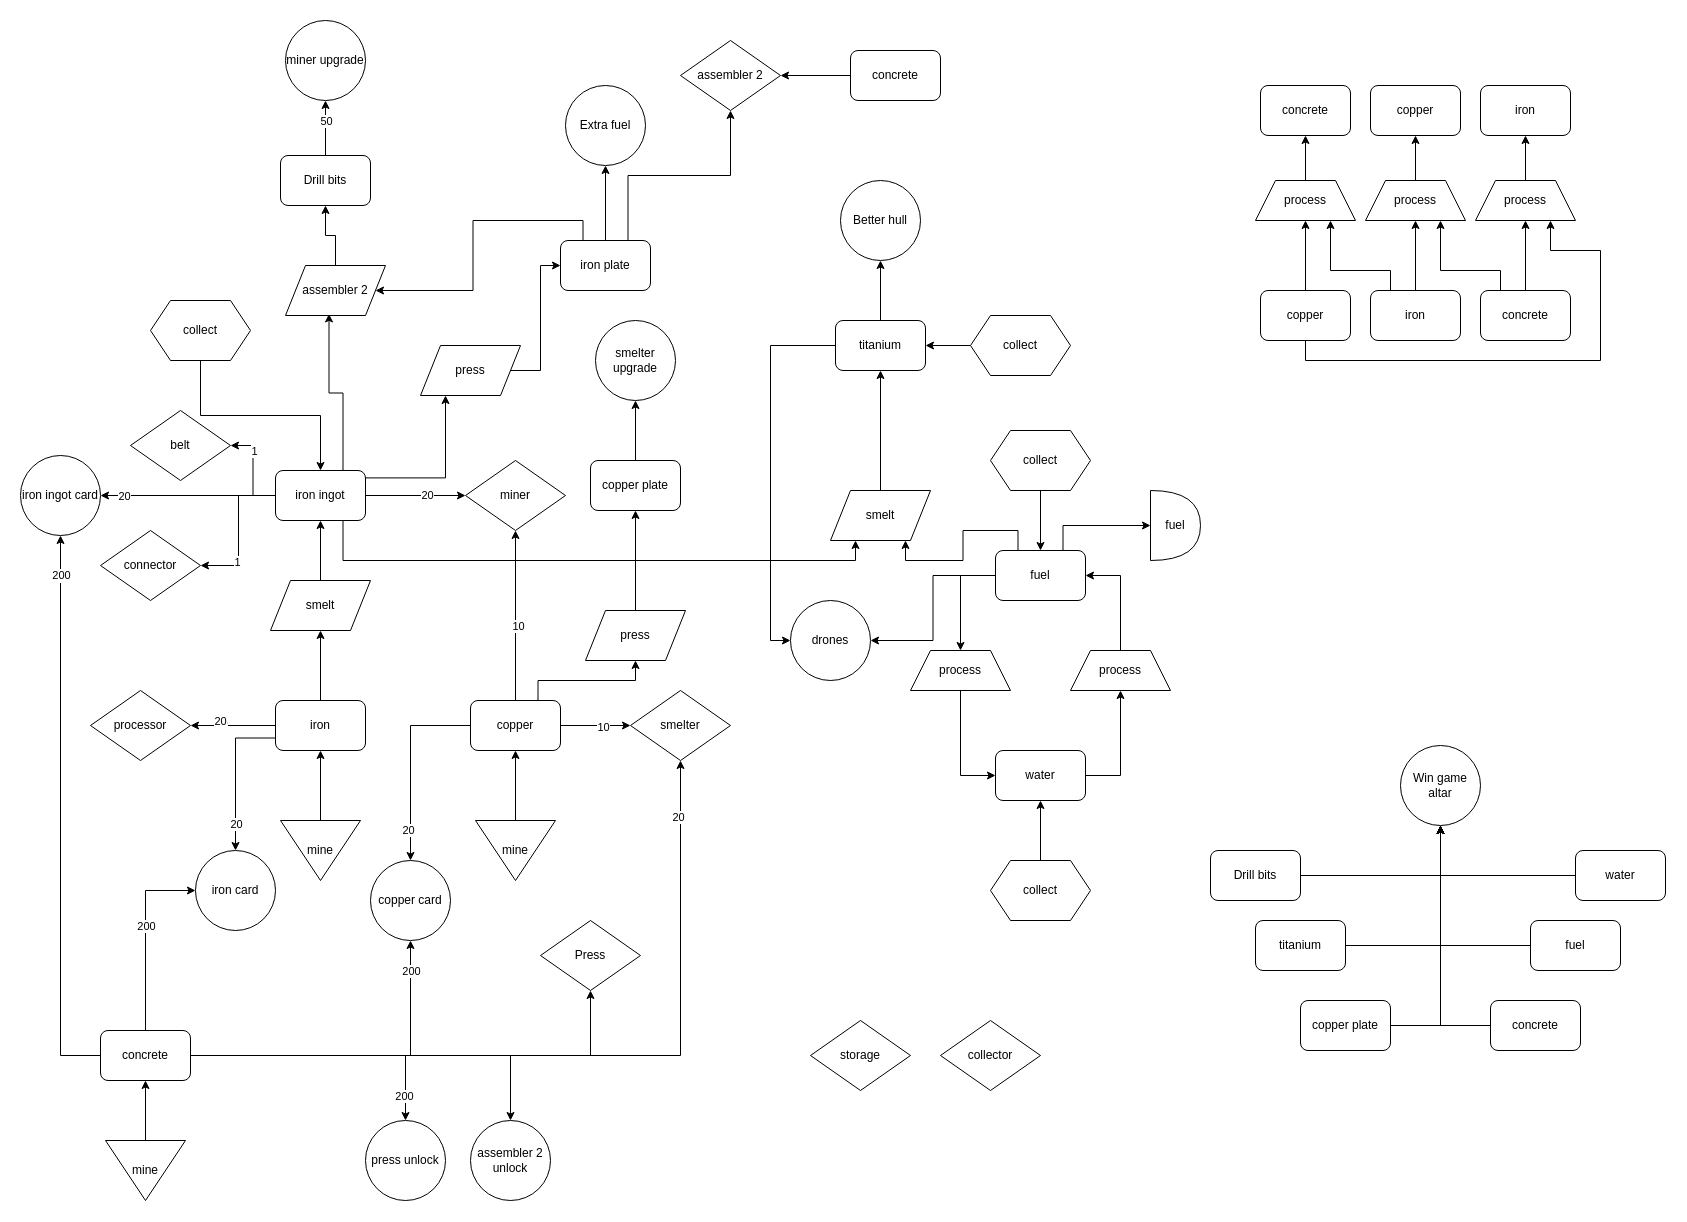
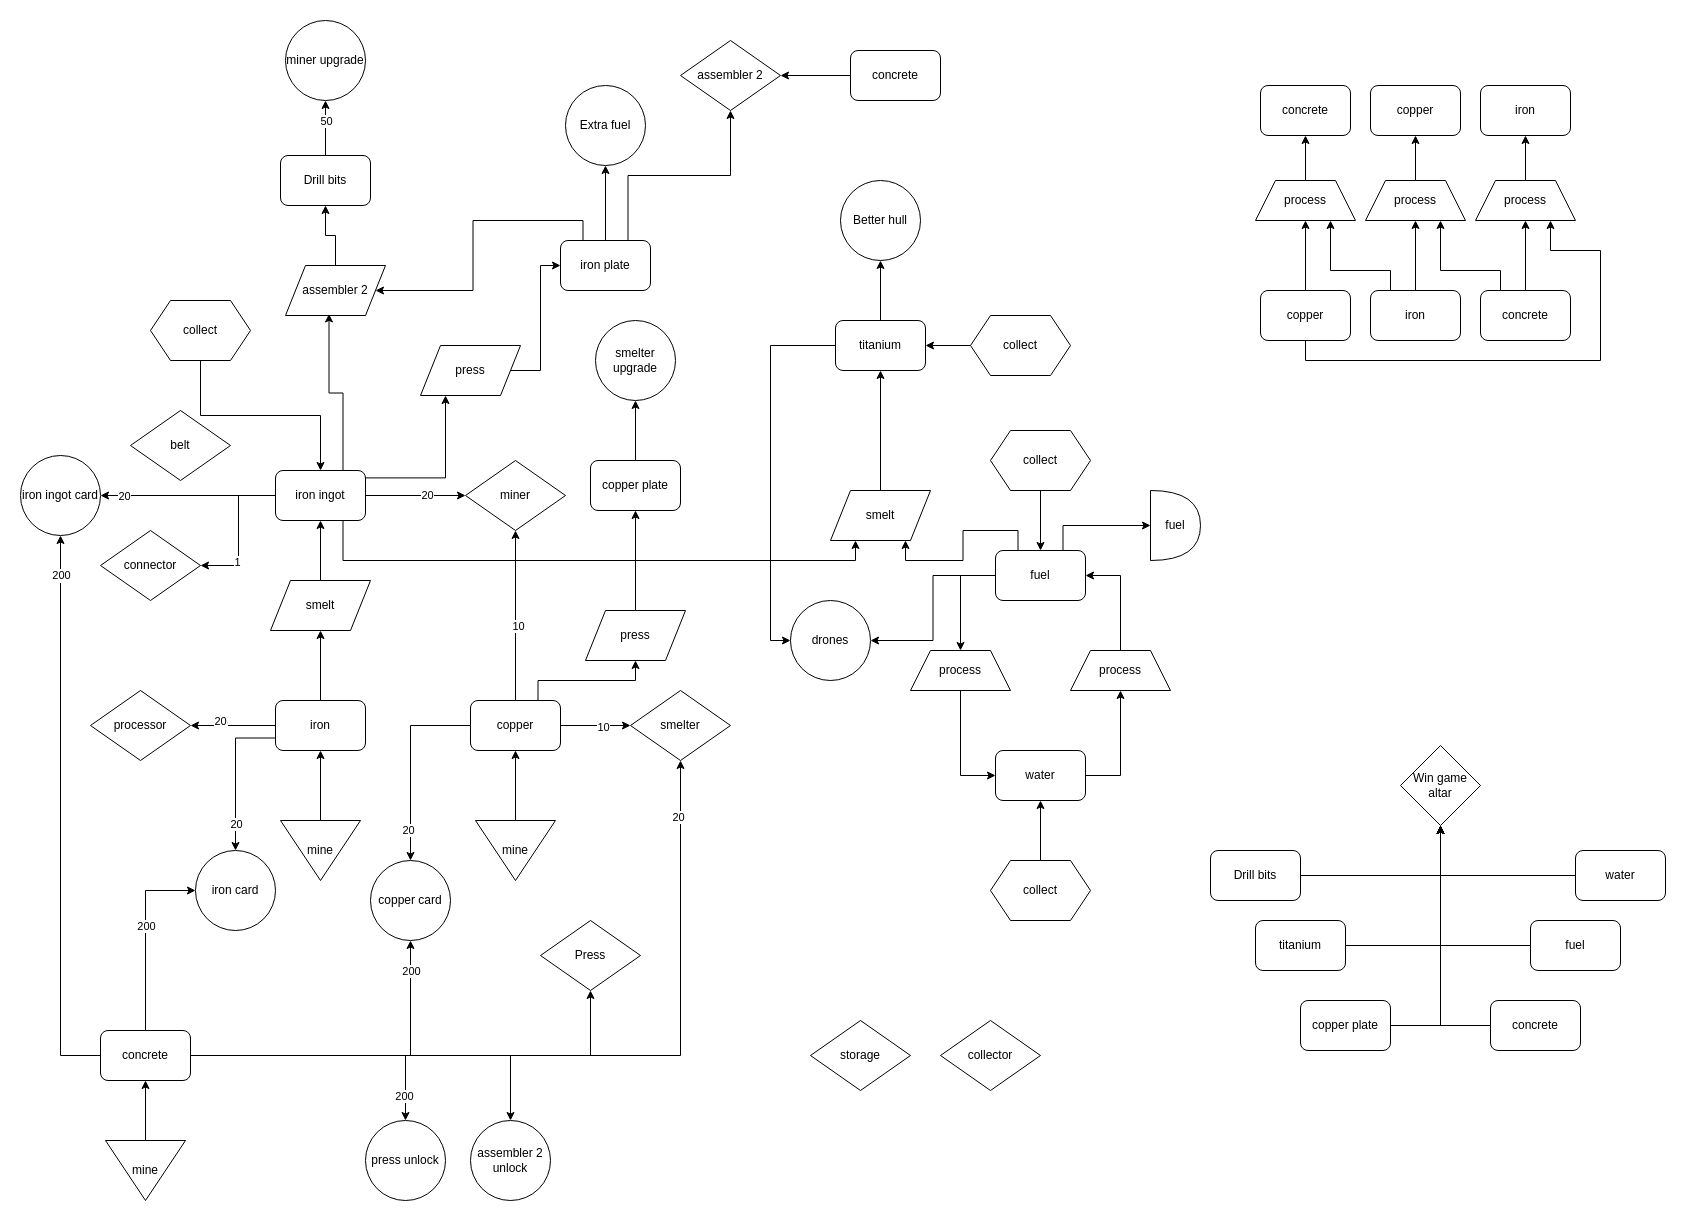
edge "iron ingot" -> "belt": removed, label "1"
node "Win game altar": shape ellipse -> diamond
